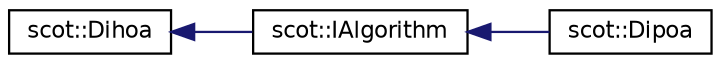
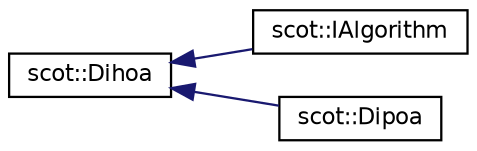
edge "scot::Dipoa" -> "scot::IAlgorithm": now "scot::Dipoa" -> "scot::Dihoa"
